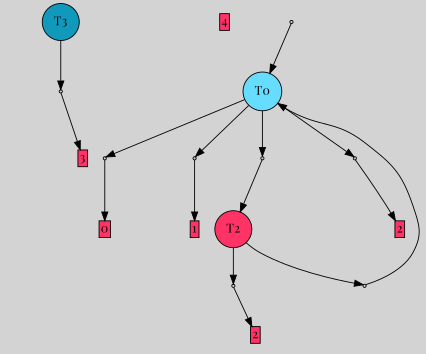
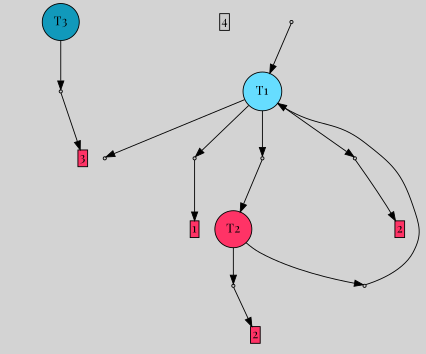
node "4": fillcolor #ff3366 -> #cccccc
node "T0": label "T0" -> "T1"
node "0": removed
